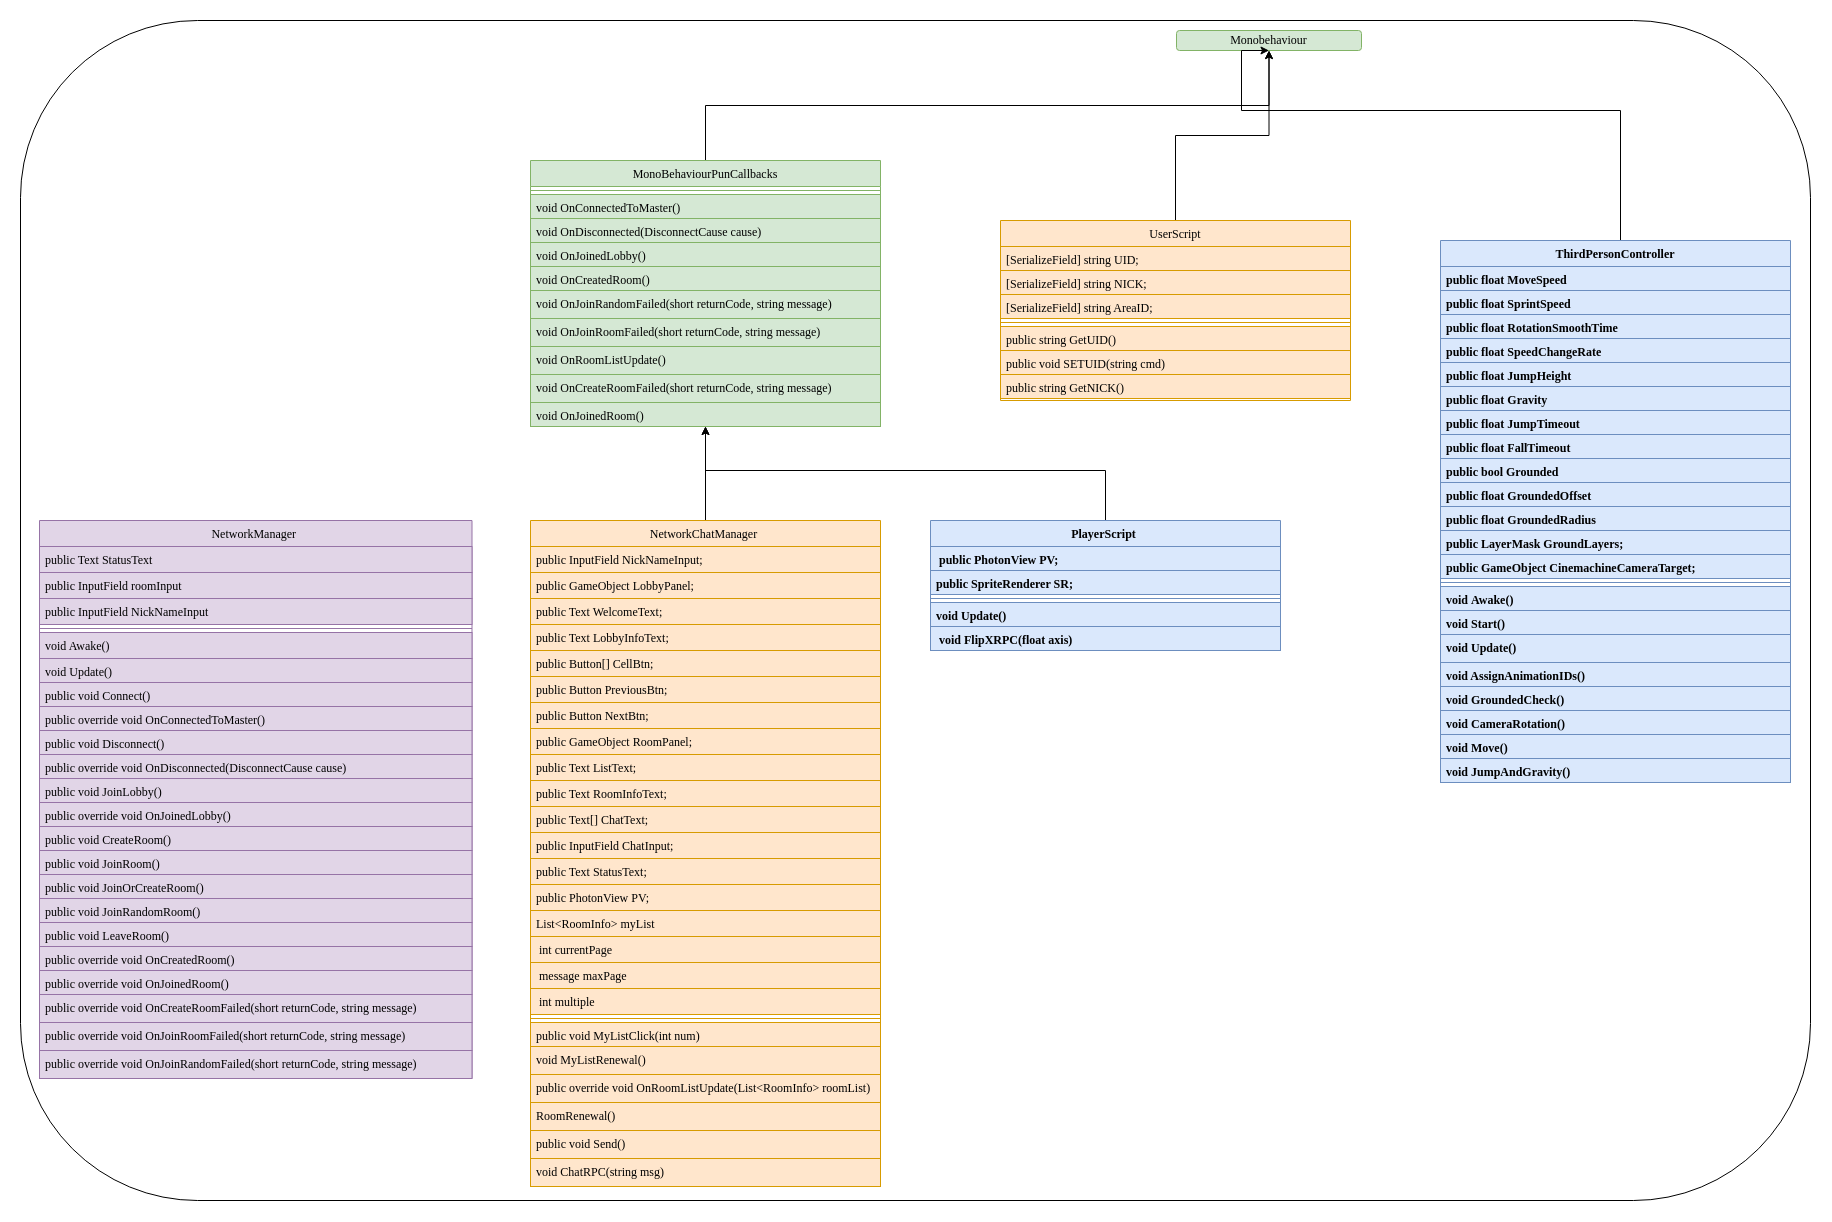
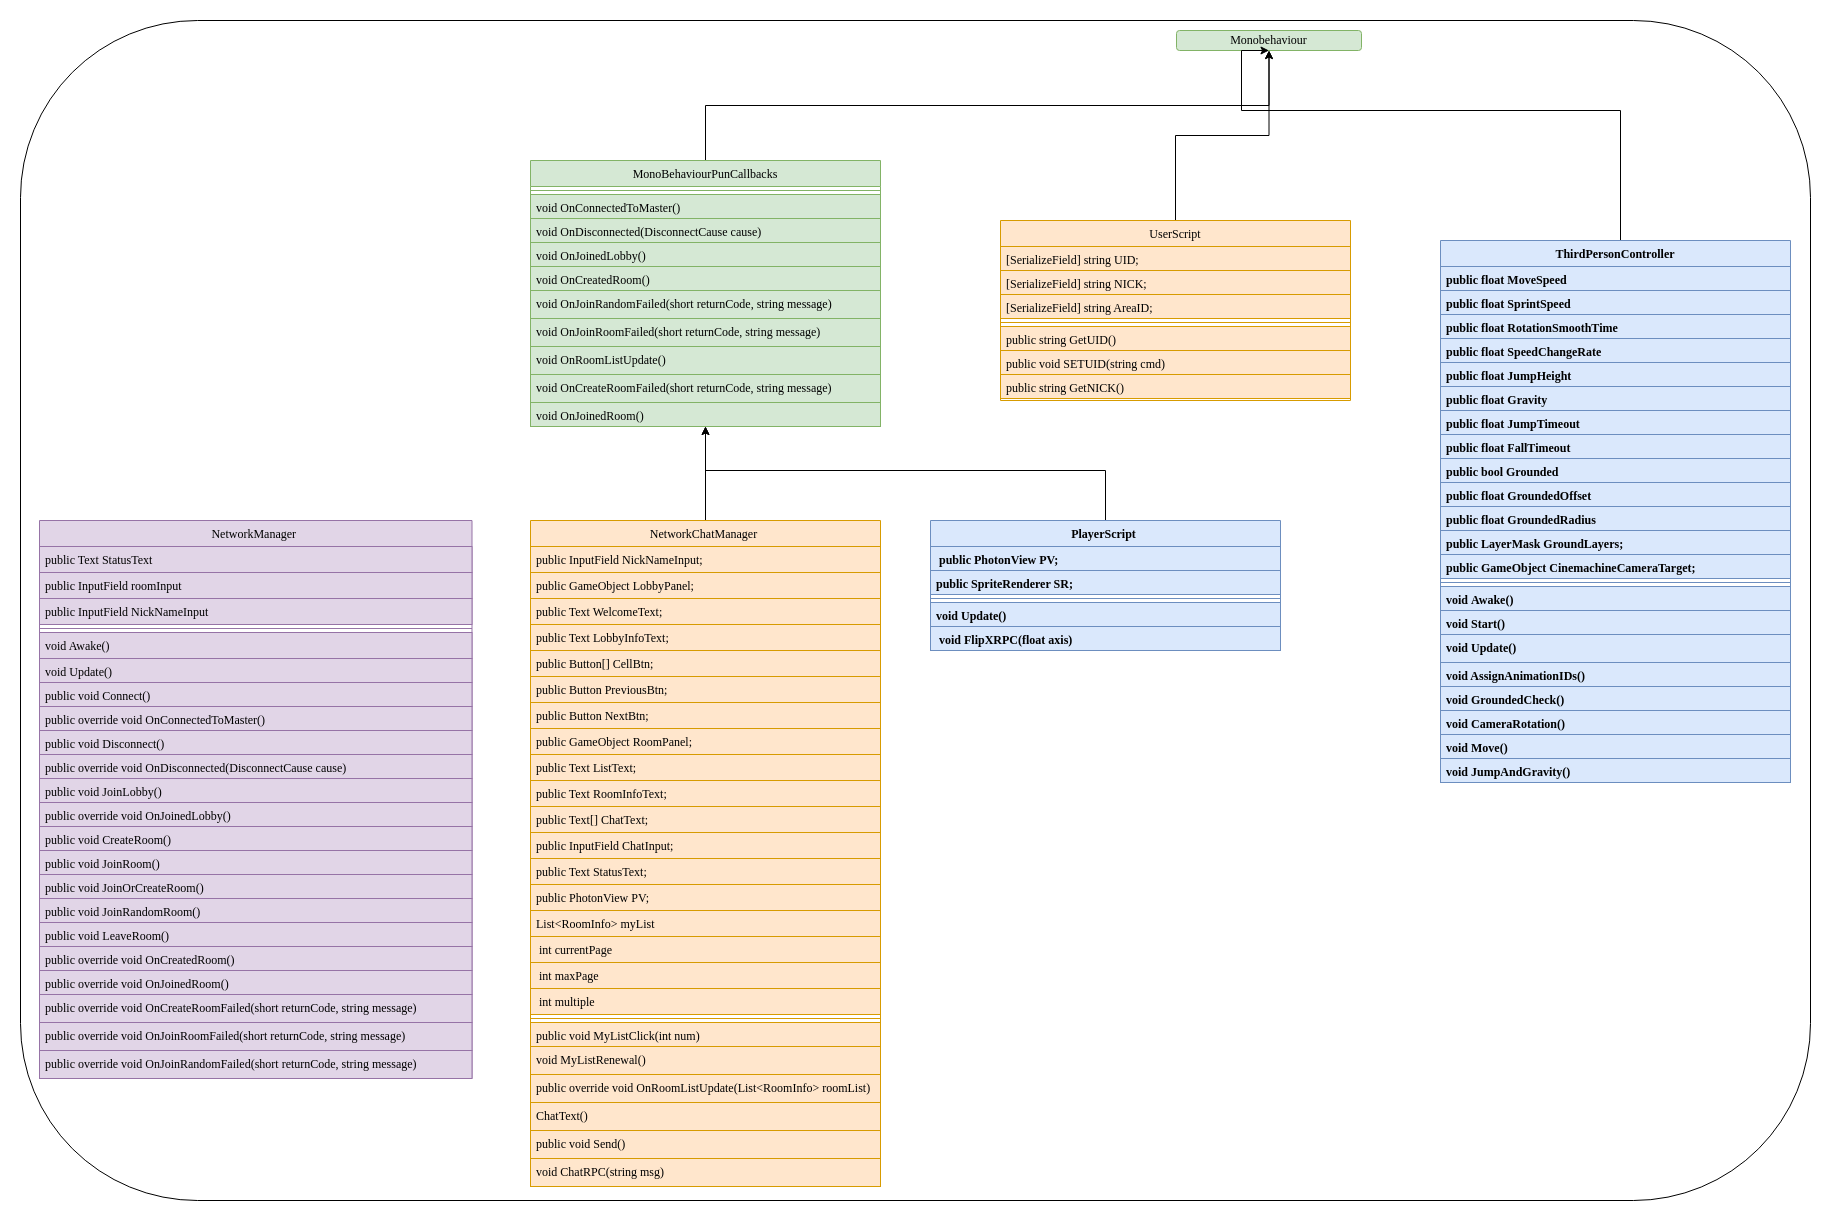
node "message maxPage": label "message maxPage" -> "int maxPage"
node "RoomRenewal()": label "RoomRenewal()" -> "ChatText()"
